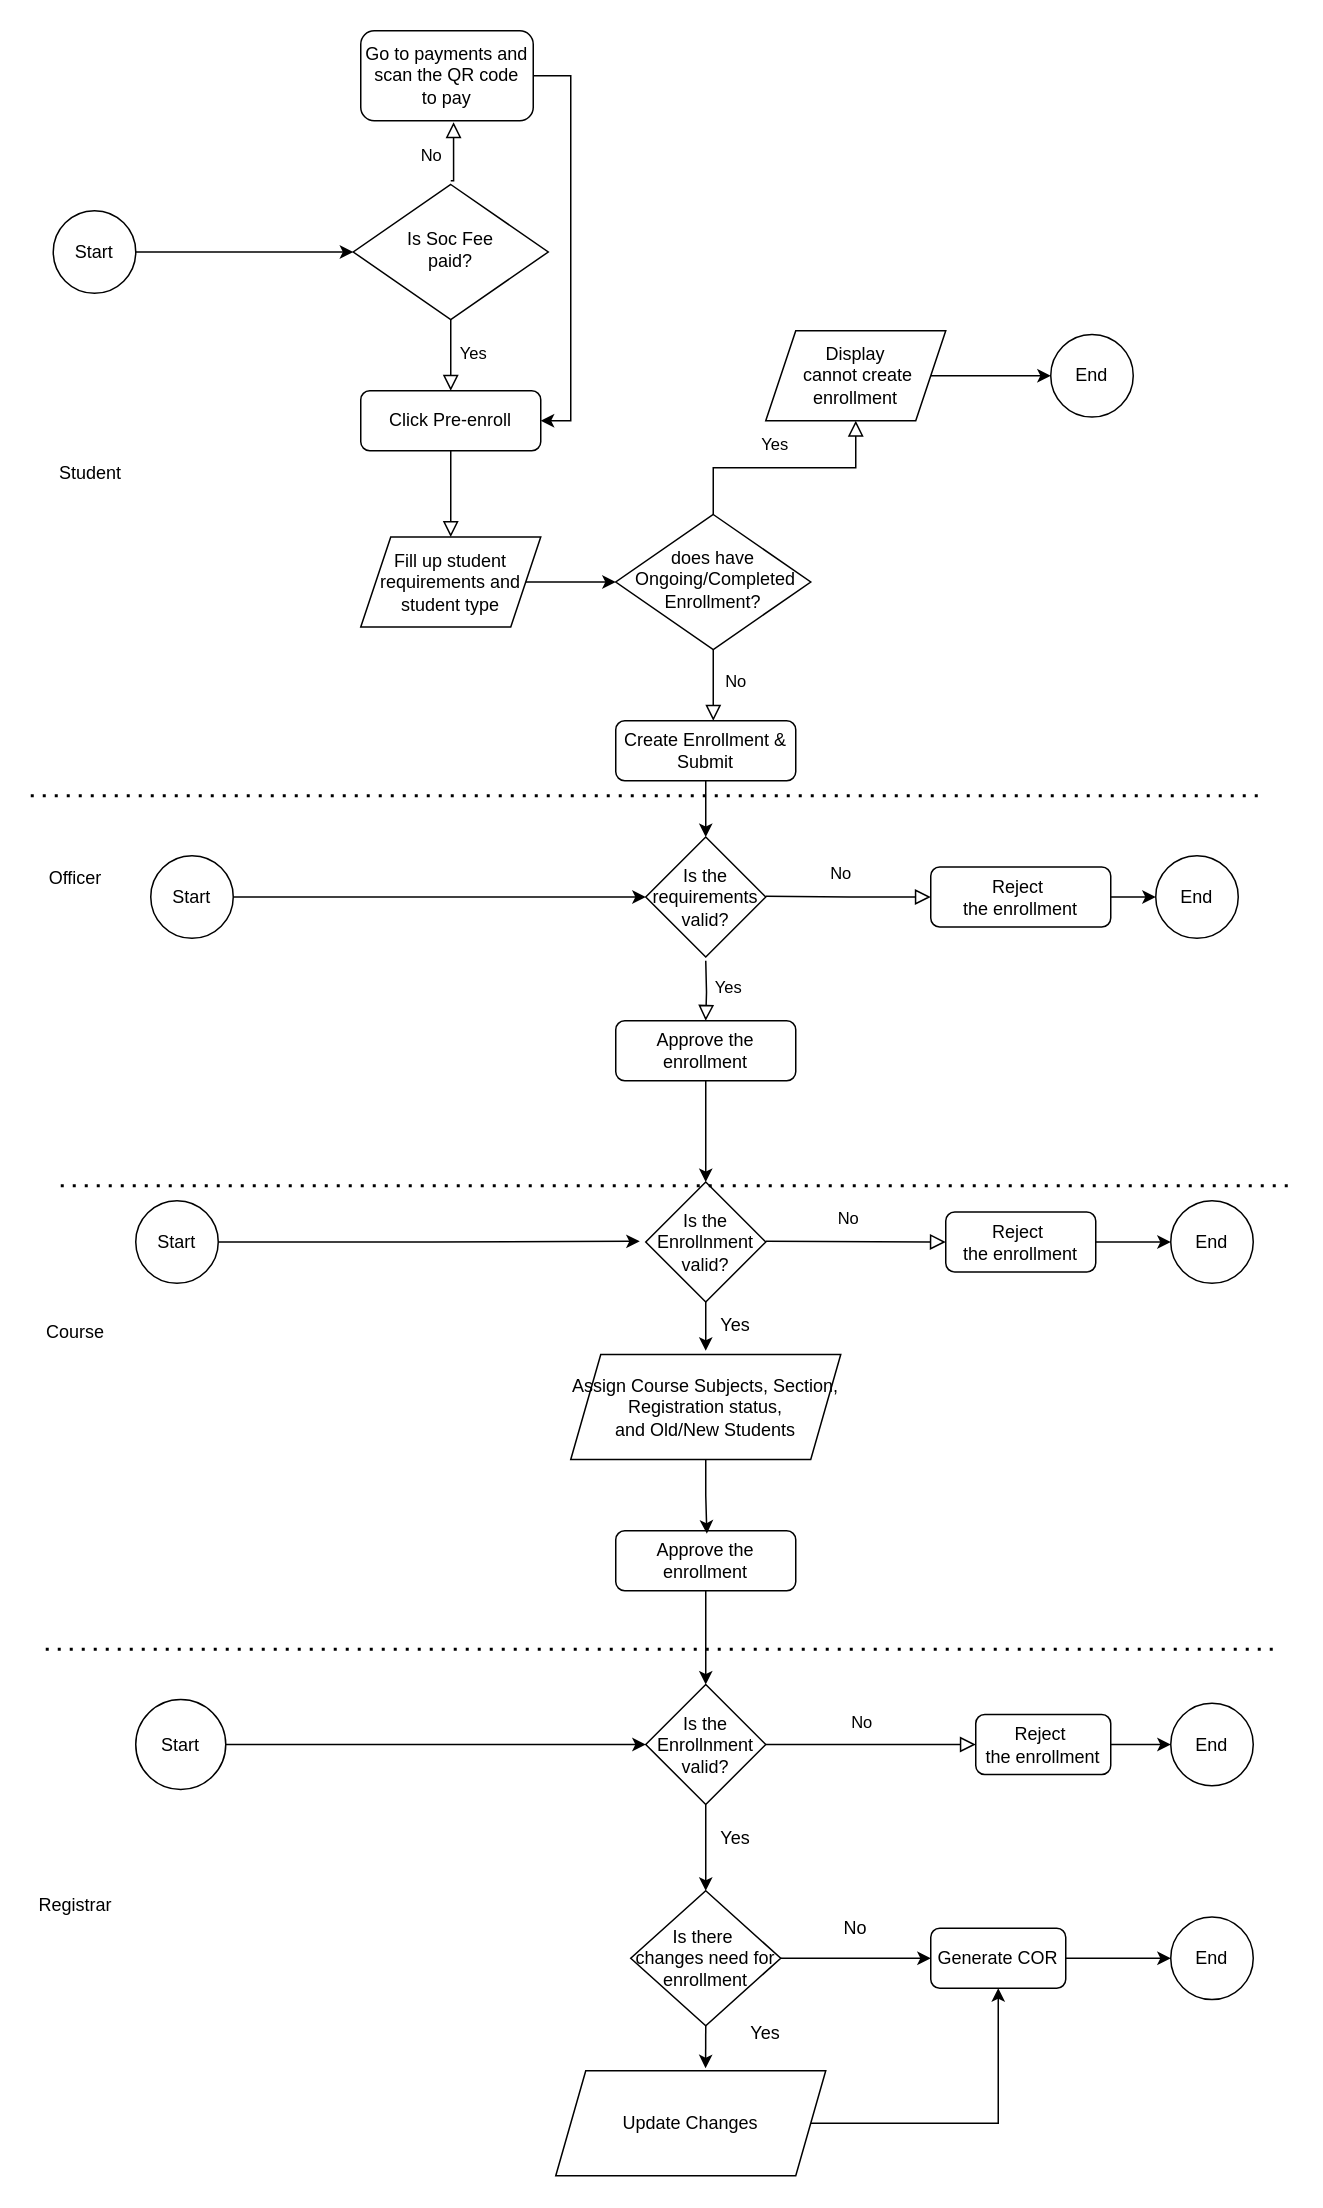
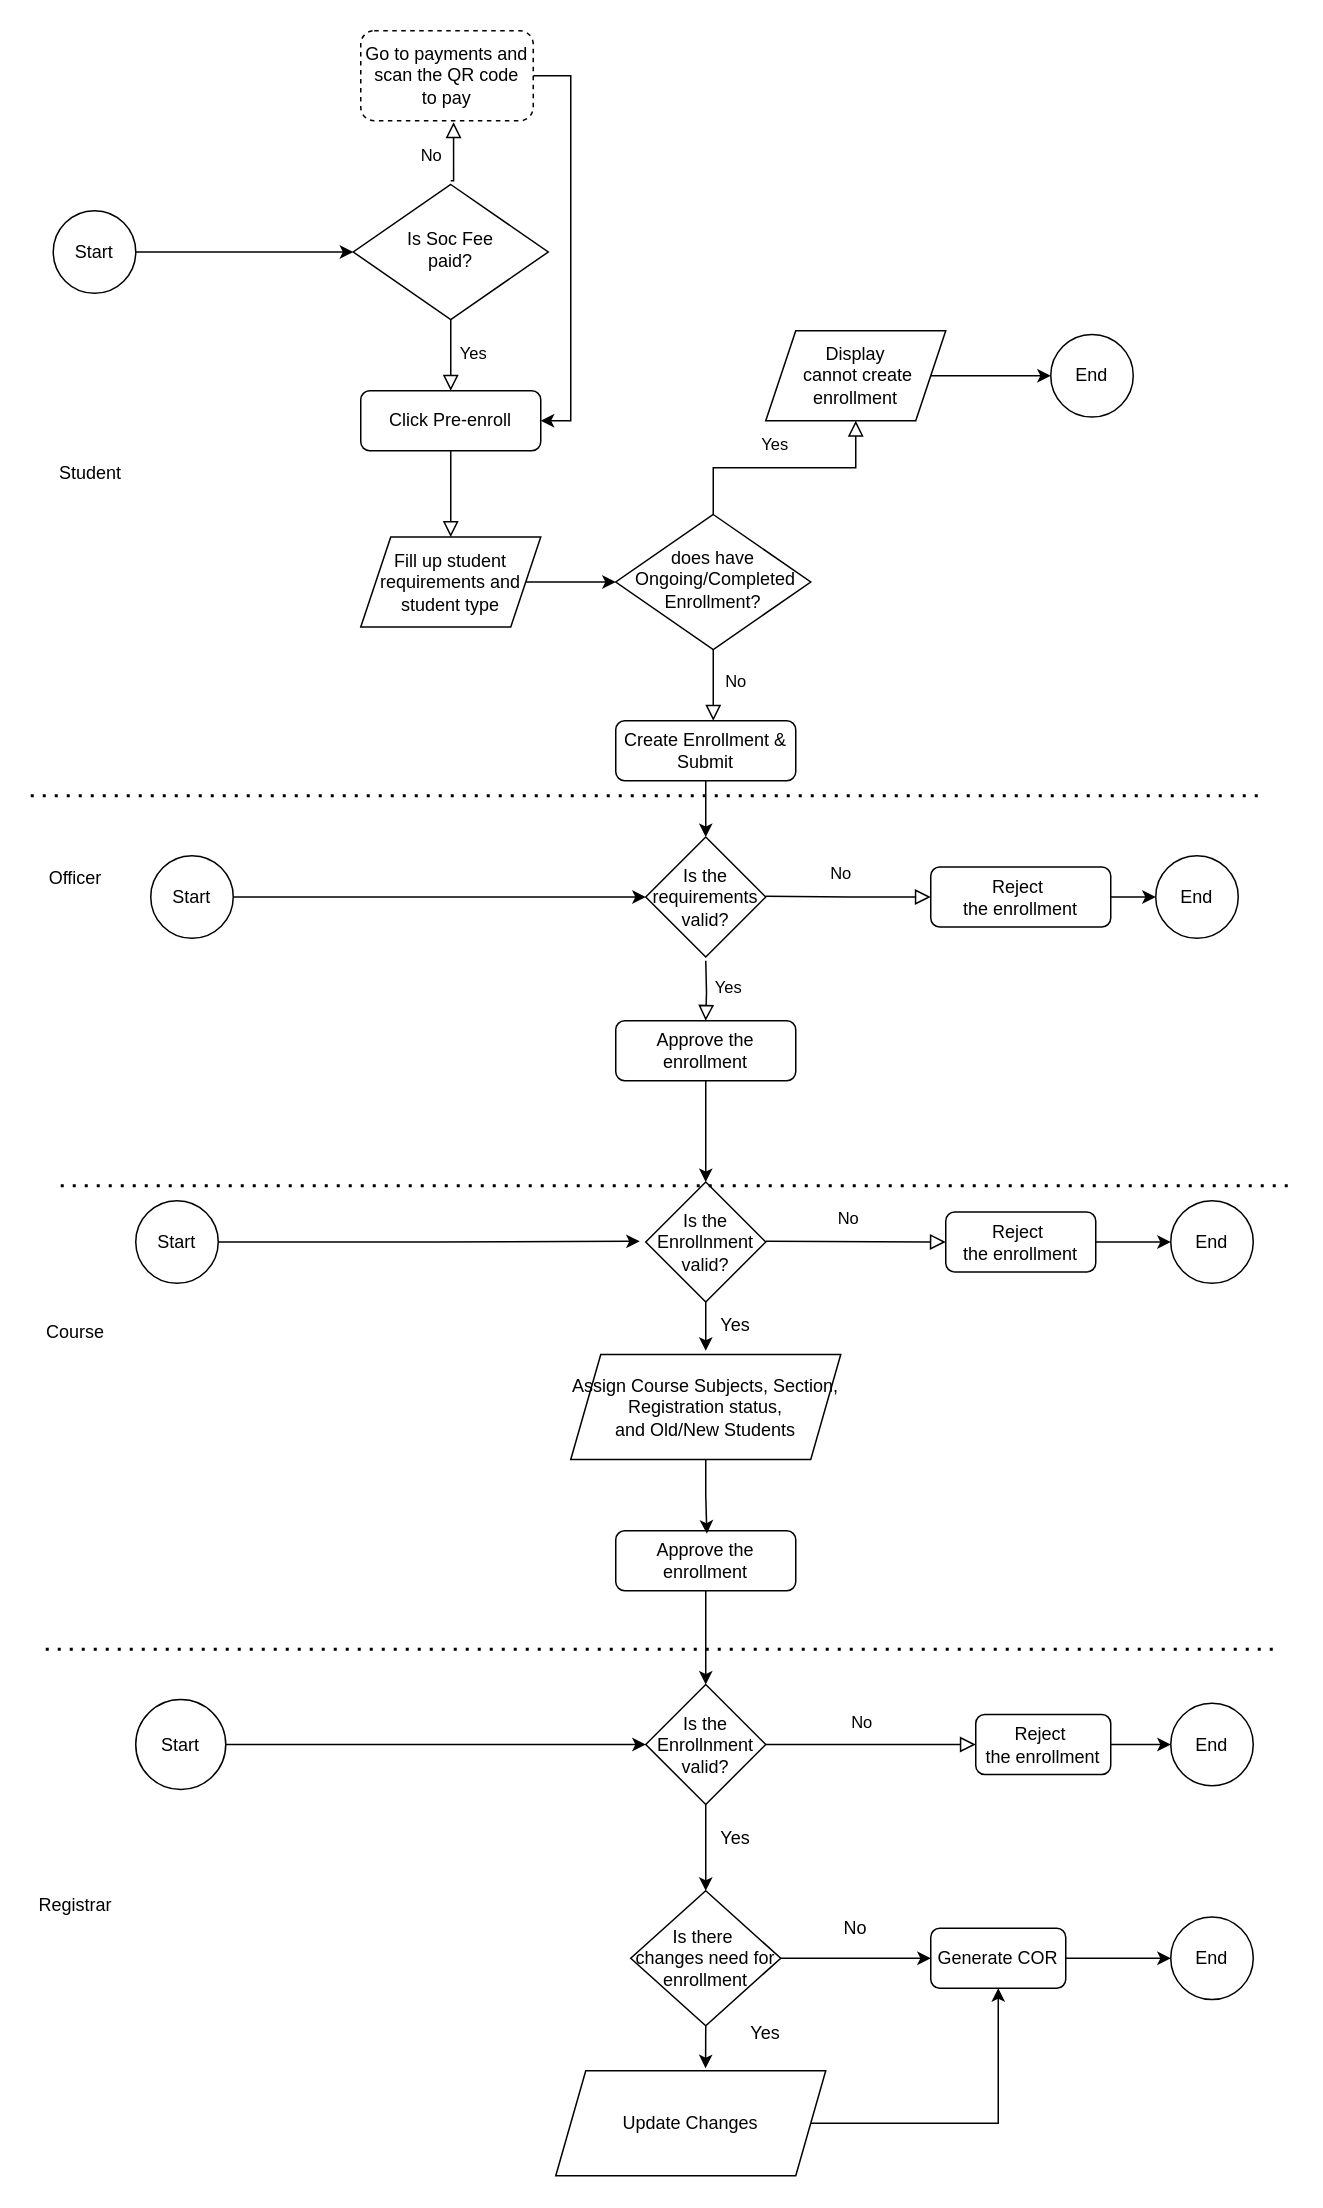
node "Go to payments and scan the QR code to pay": style solid -> dashed
